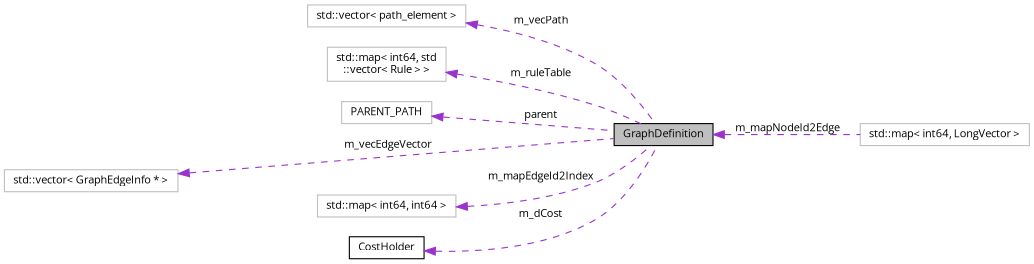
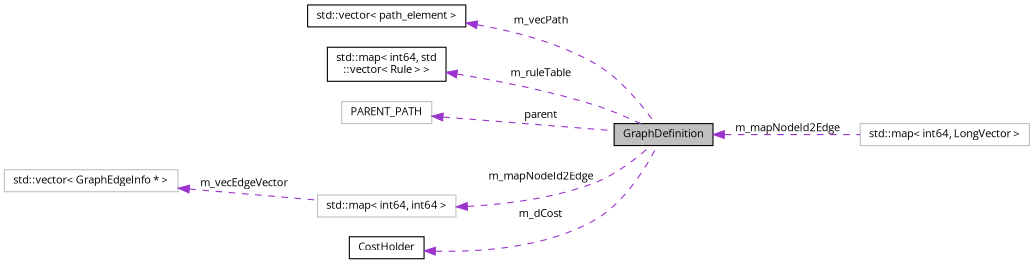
node "std::vector< path_element >": color grey75 -> black
node "std::map< int64, std ::vector< Rule > >": color grey75 -> black
edge "GraphDefinition" -> "std::vector< GraphEdgeInfo * >": now "std::map< int64, int64 >" -> "std::vector< GraphEdgeInfo * >"
edge "GraphDefinition" -> "std::map< int64, int64 >": label " m_mapEdgeId2Index" -> " m_mapNodeId2Edge"
